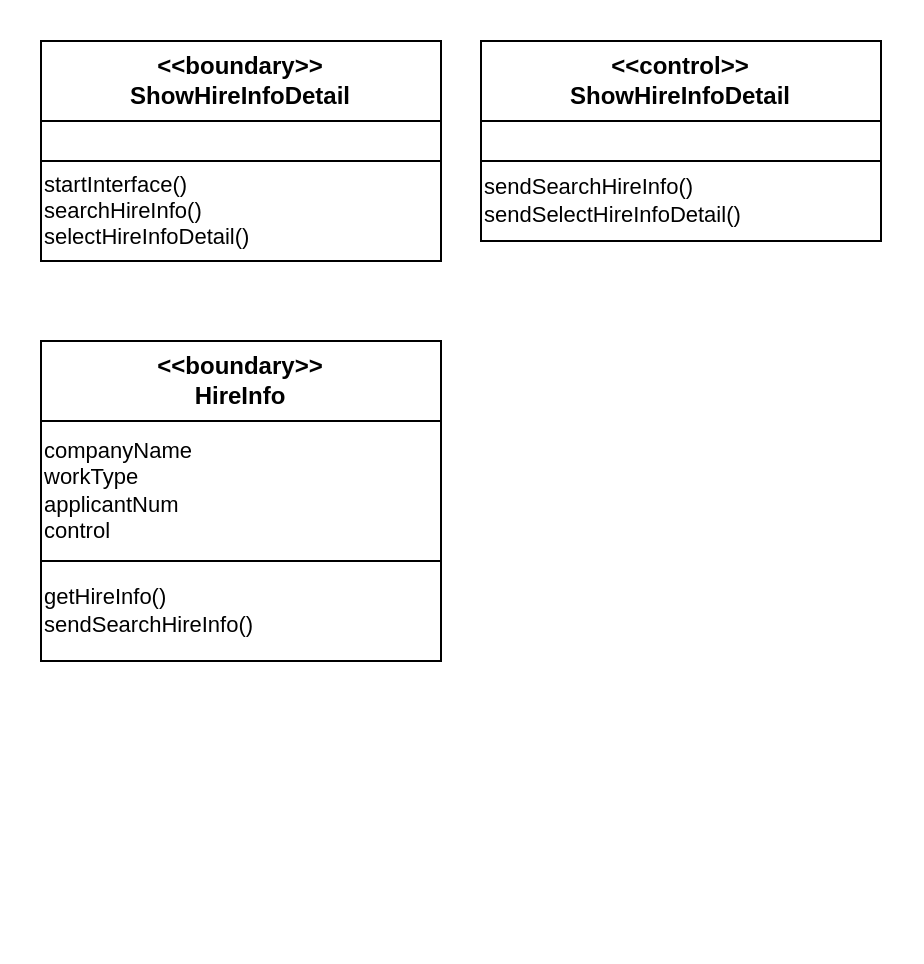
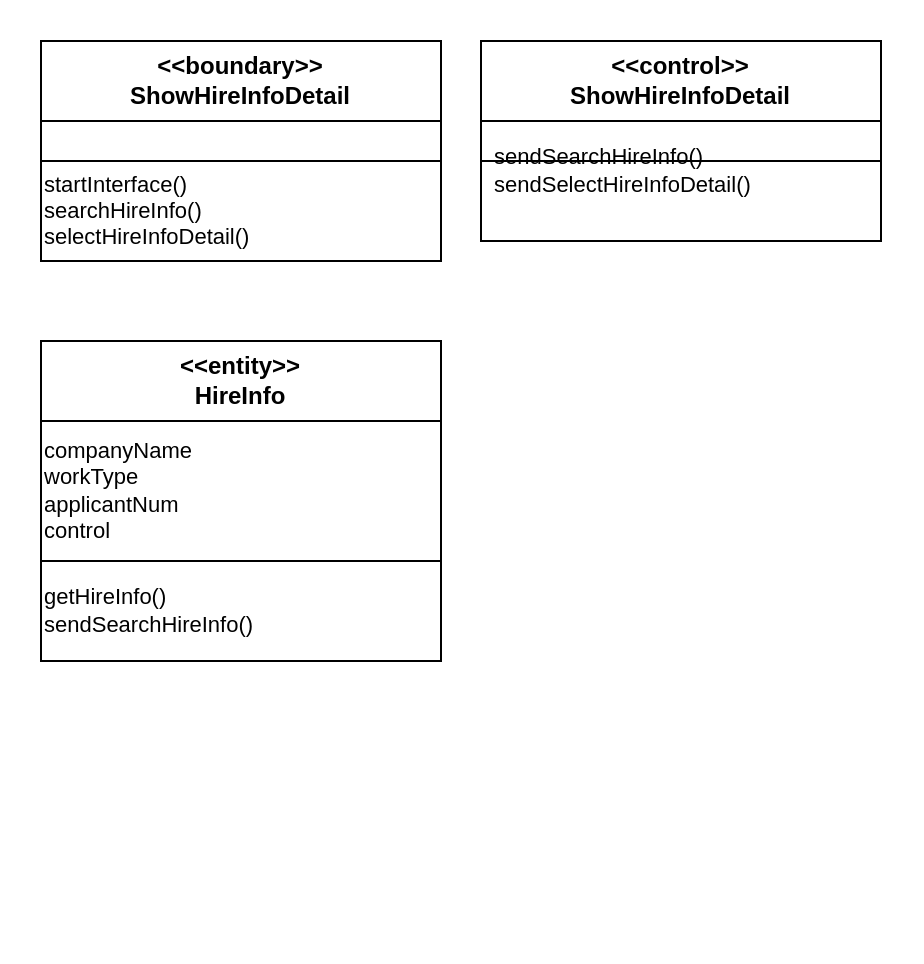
node "sendSearchHireInfo() sendSelectHireInfoDetail()": moved (631, 201) -> (641, 171)
node "<<boundary>> HireInfo": label "<<boundary>> HireInfo" -> "<<entity>> HireInfo"
